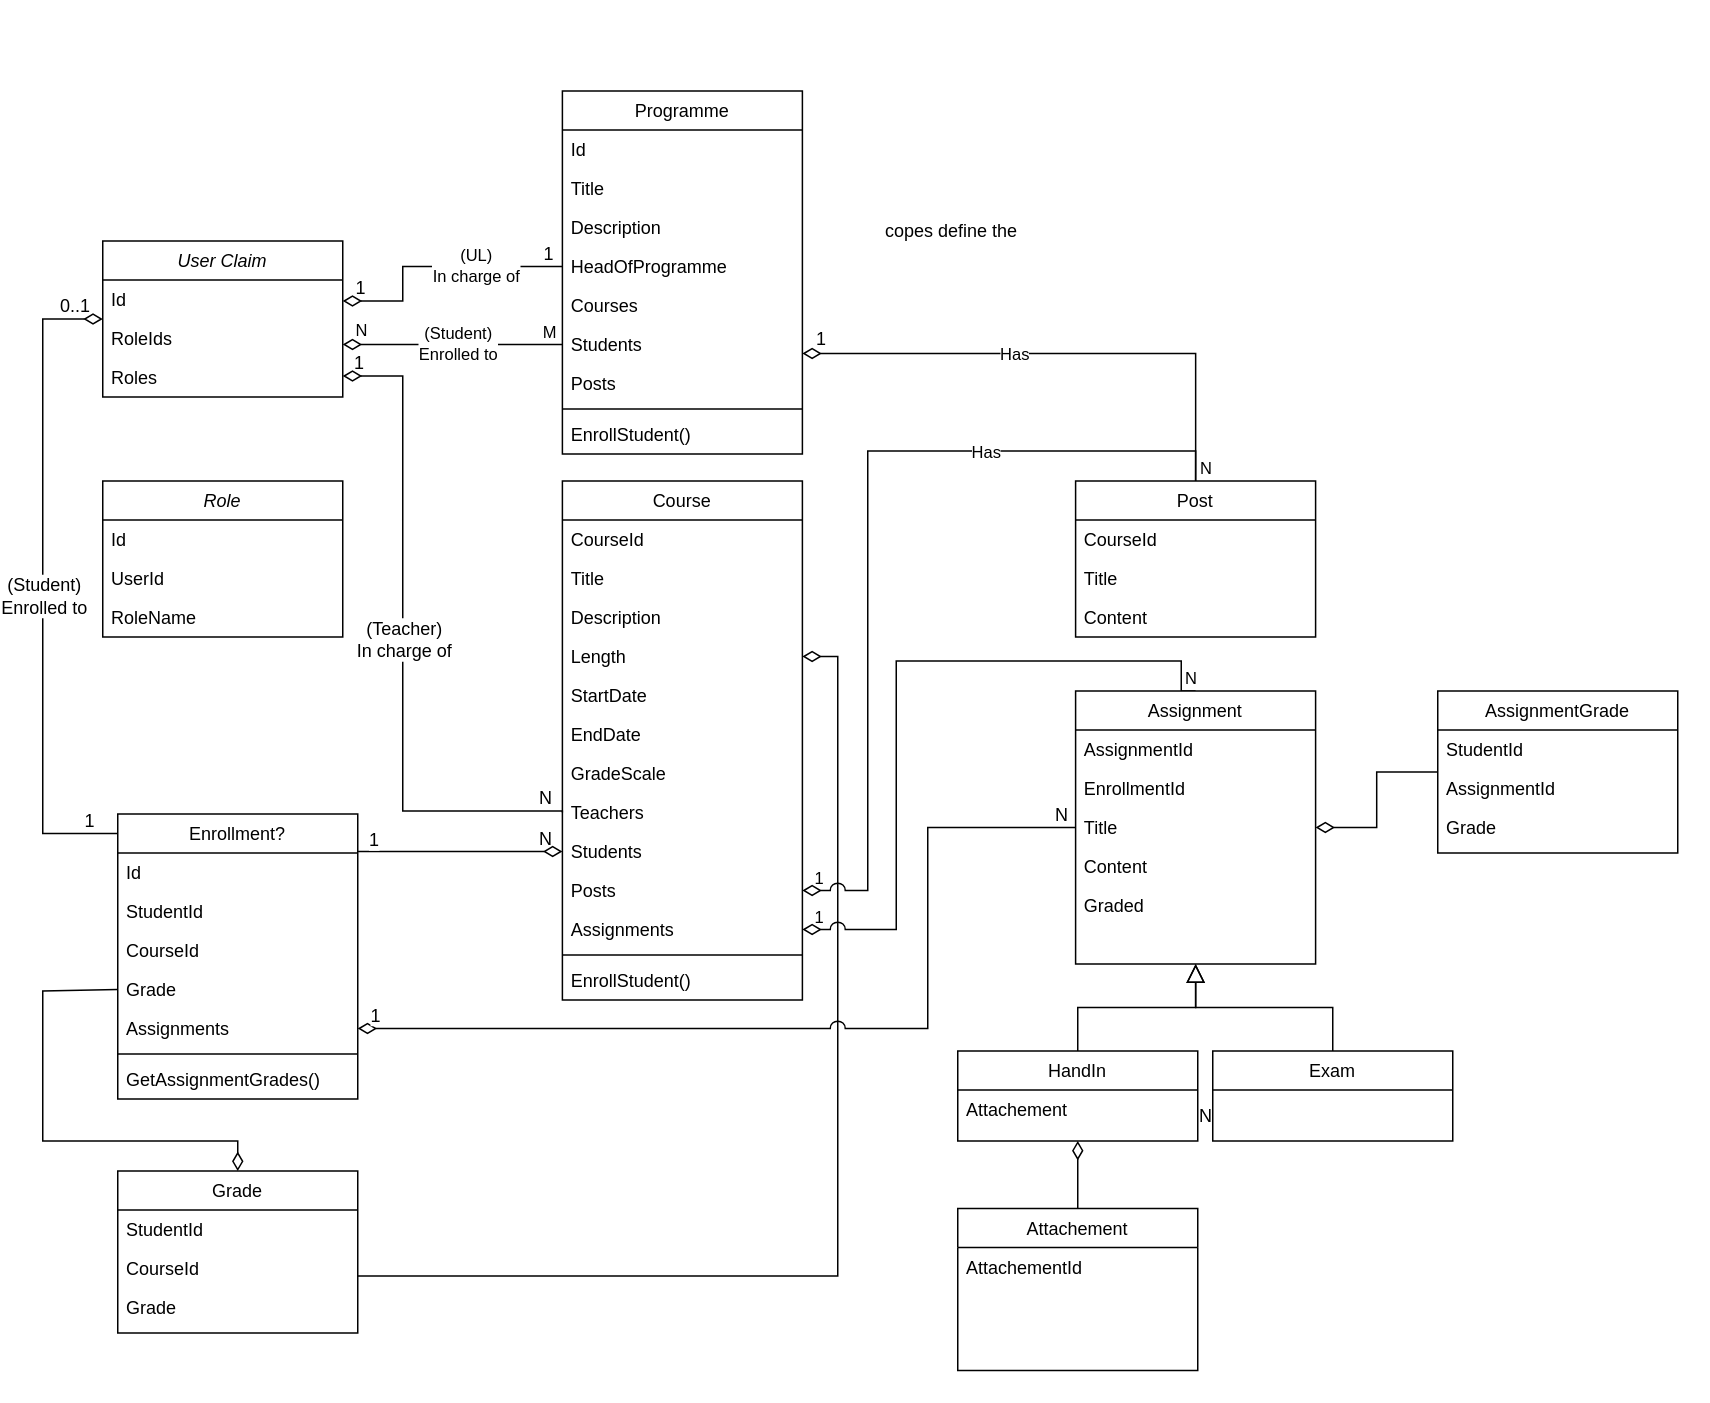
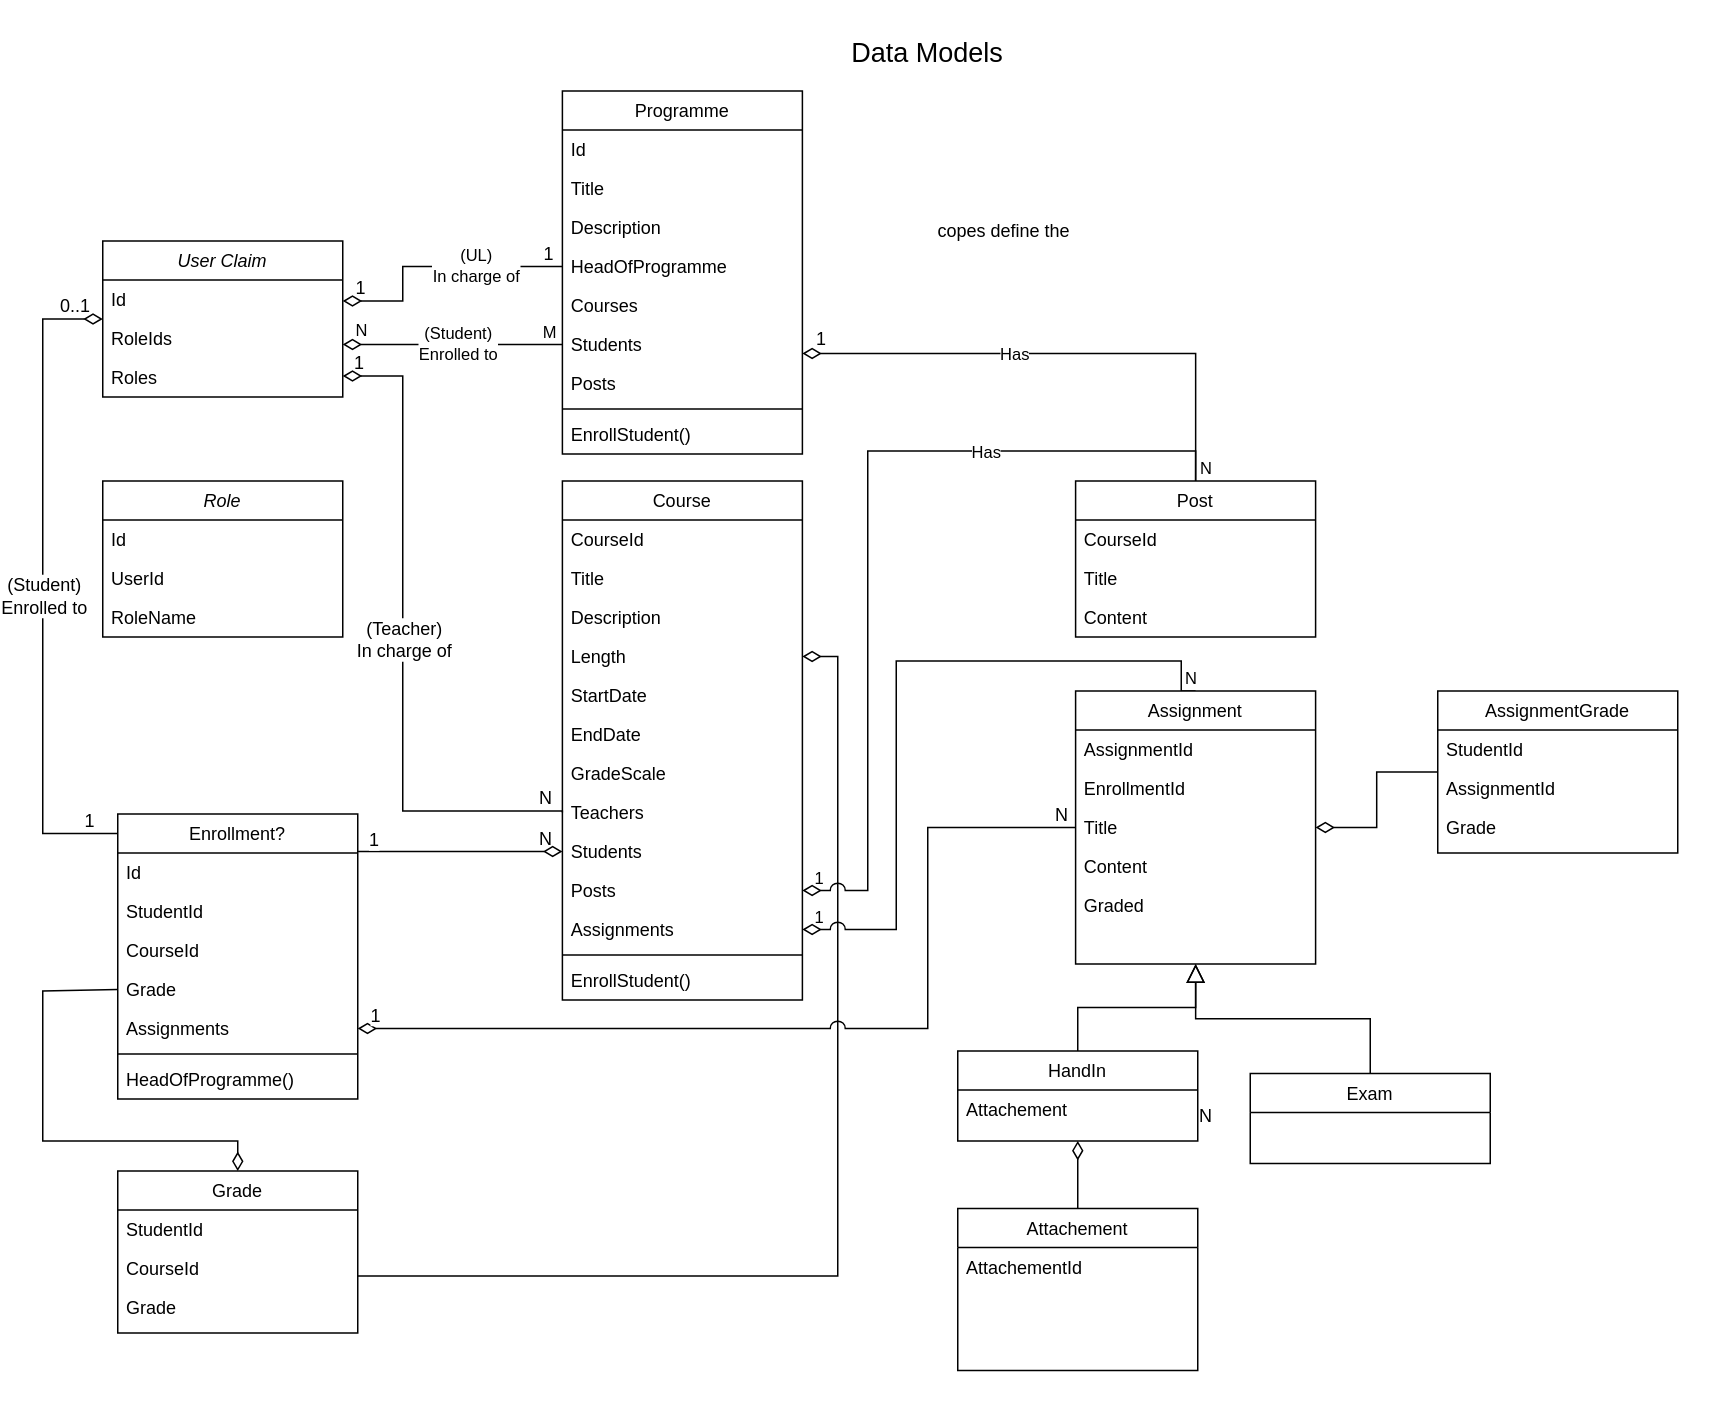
node "Data Models": added
node "copes define the": moved (965, 233) -> (1018, 233)
node "GetAssignmentGrades()": label "GetAssignmentGrades()" -> "HeadOfProgramme()"
node "Exam": moved (1333, 1096) -> (1370, 1118)
